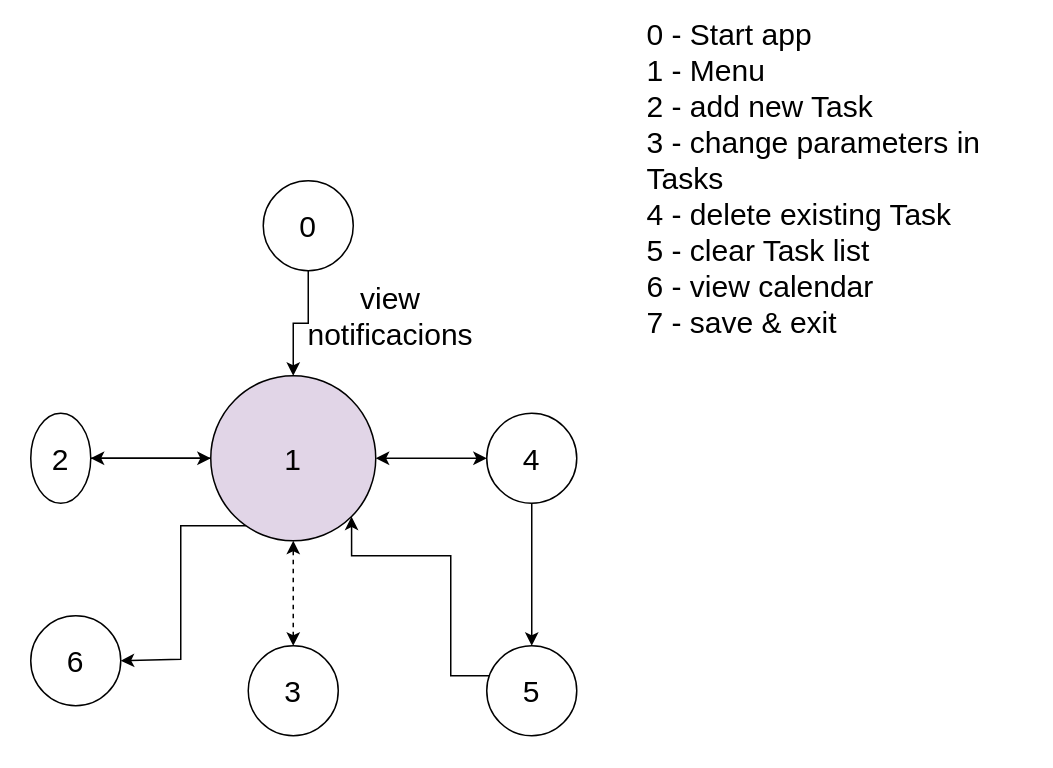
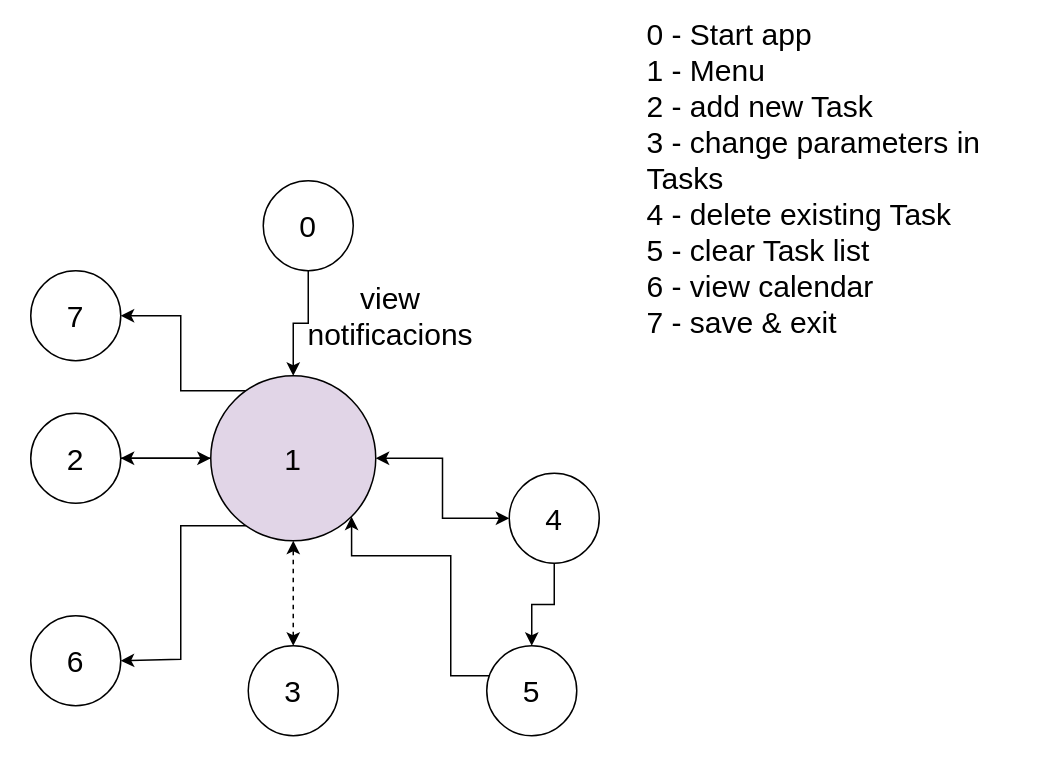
node "7": added
edge "1" -> "7": added
node "2": size 60x90 -> 90x90
node "4": moved (532, 458) -> (554, 518)
